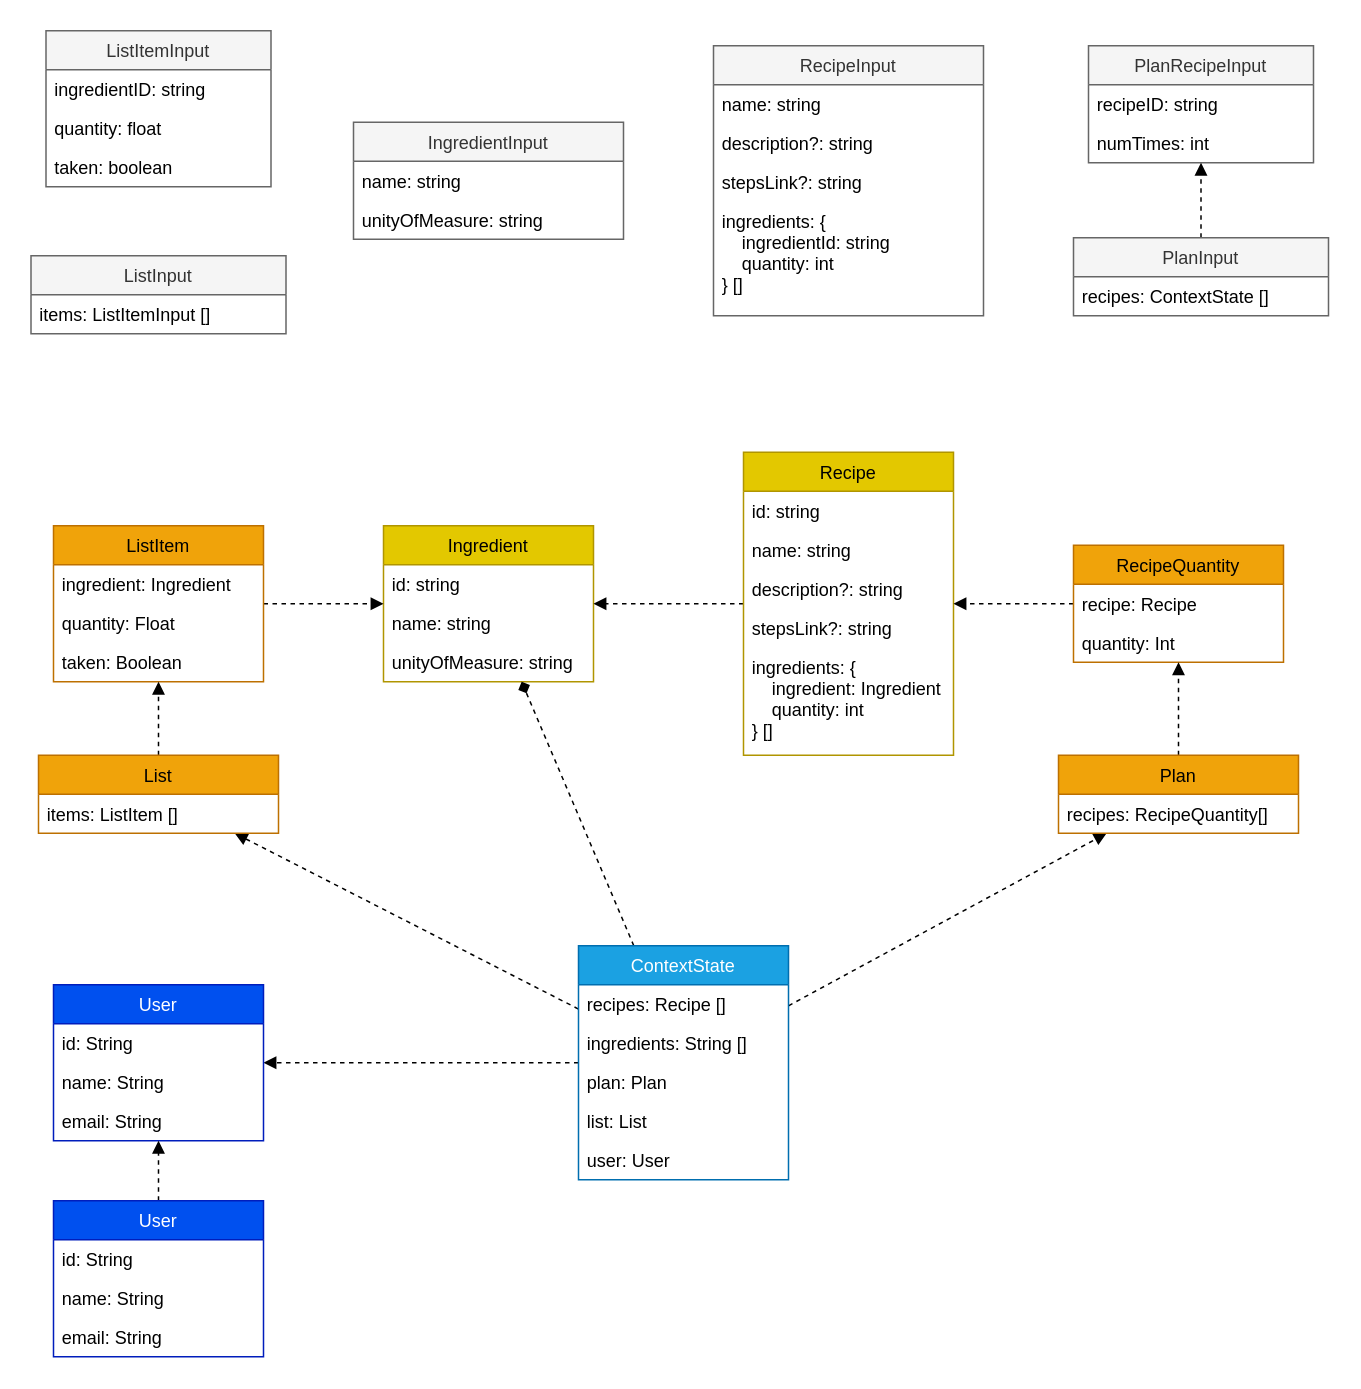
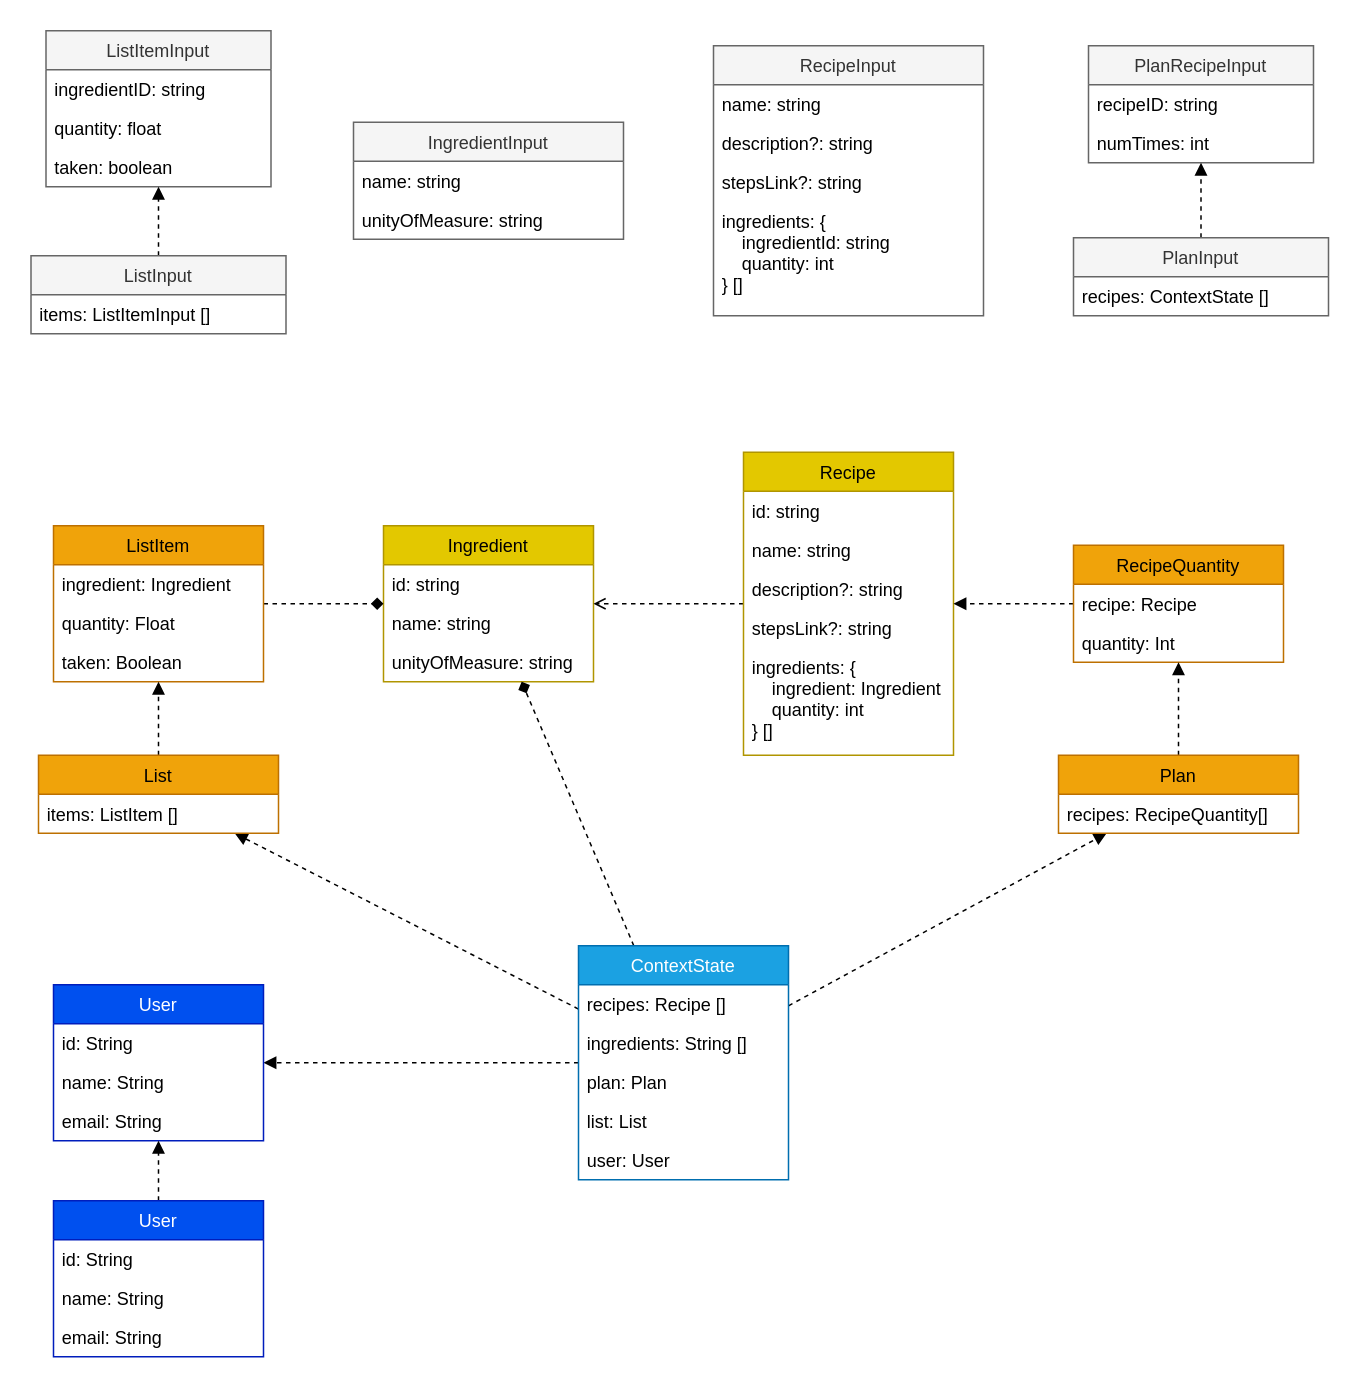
edge "ListInput" -> "ListItemInput": added
edge "ListItem" -> "Ingredient": arrowhead block -> diamond
edge "Recipe" -> "Ingredient": arrowhead block -> open
